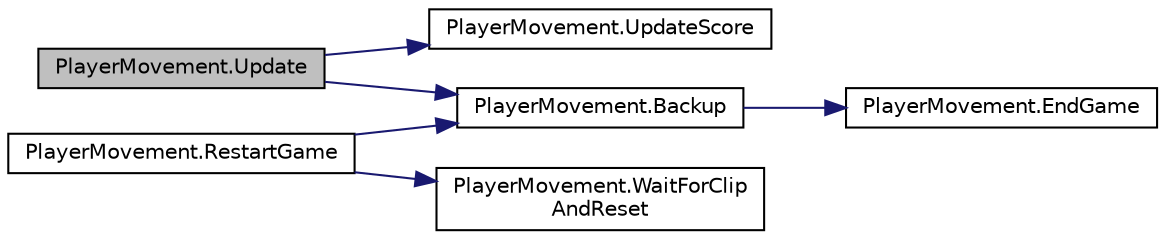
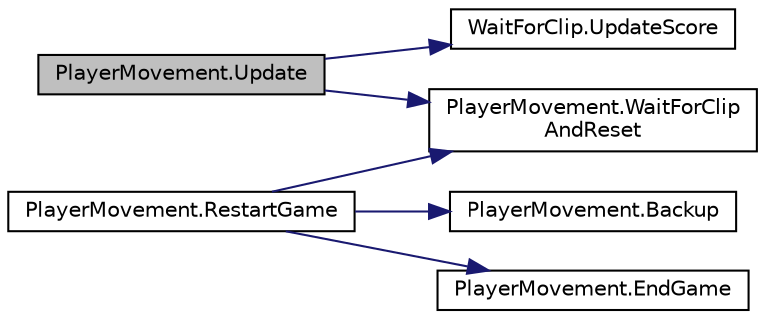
node "PlayerMovement.UpdateScore": label "PlayerMovement.UpdateScore" -> "WaitForClip.UpdateScore"
edge "PlayerMovement.Update" -> "PlayerMovement.Backup": now "PlayerMovement.Update" -> "PlayerMovement.WaitForClip AndReset"
edge "PlayerMovement.Backup" -> "PlayerMovement.EndGame": now "PlayerMovement.RestartGame" -> "PlayerMovement.EndGame"
